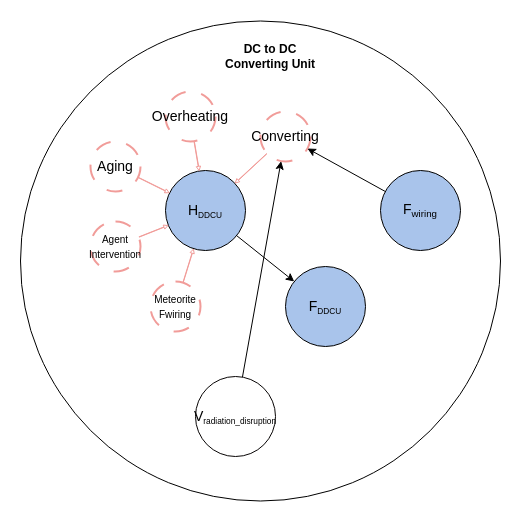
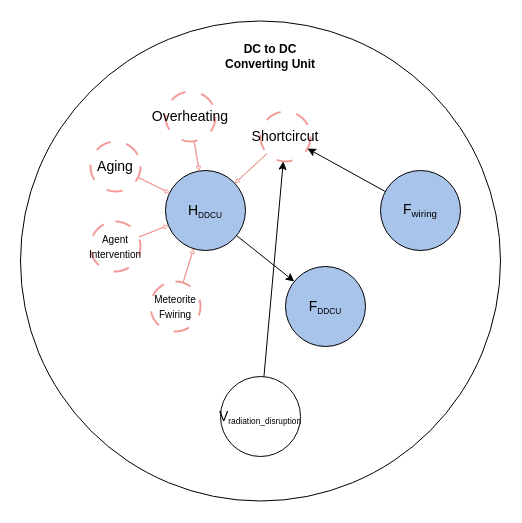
node "Converting": label "Converting" -> "Shortcircut"
node "Vradiation_disruption": moved (236, 417) -> (261, 417)
